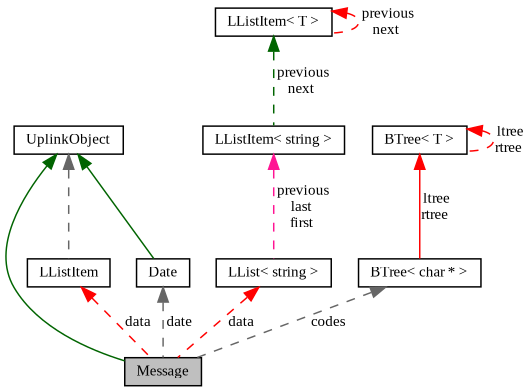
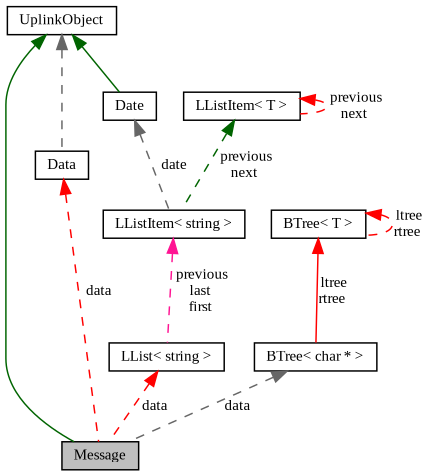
node "LListItem": label "LListItem" -> "Data"
edge "Message" -> "BTree< char * >": label " codes" -> " data"
edge "Message" -> "Date": now "LListItem< string >" -> "Date"
